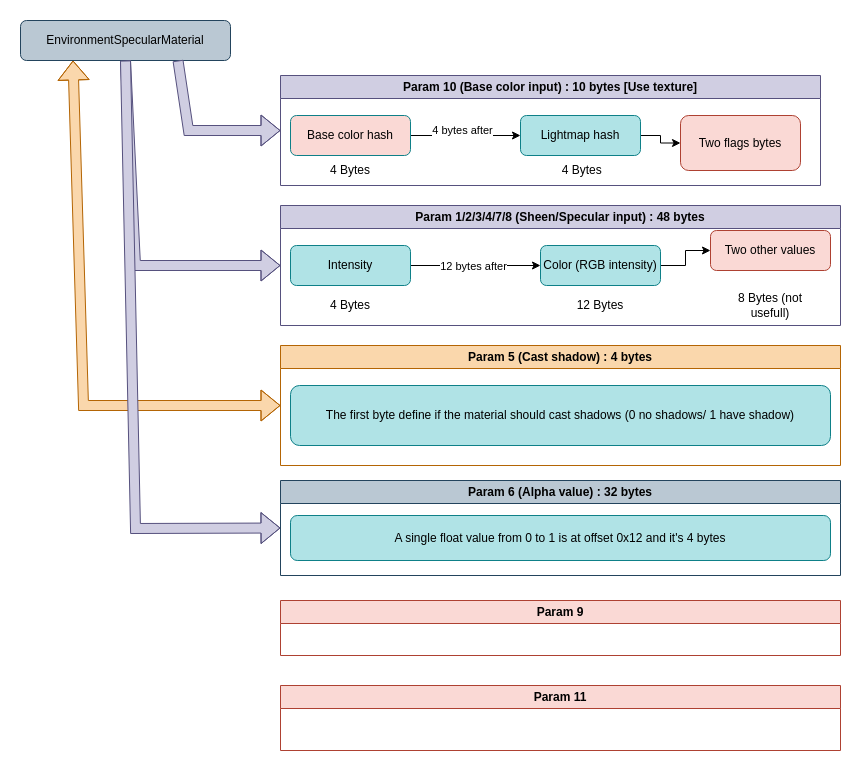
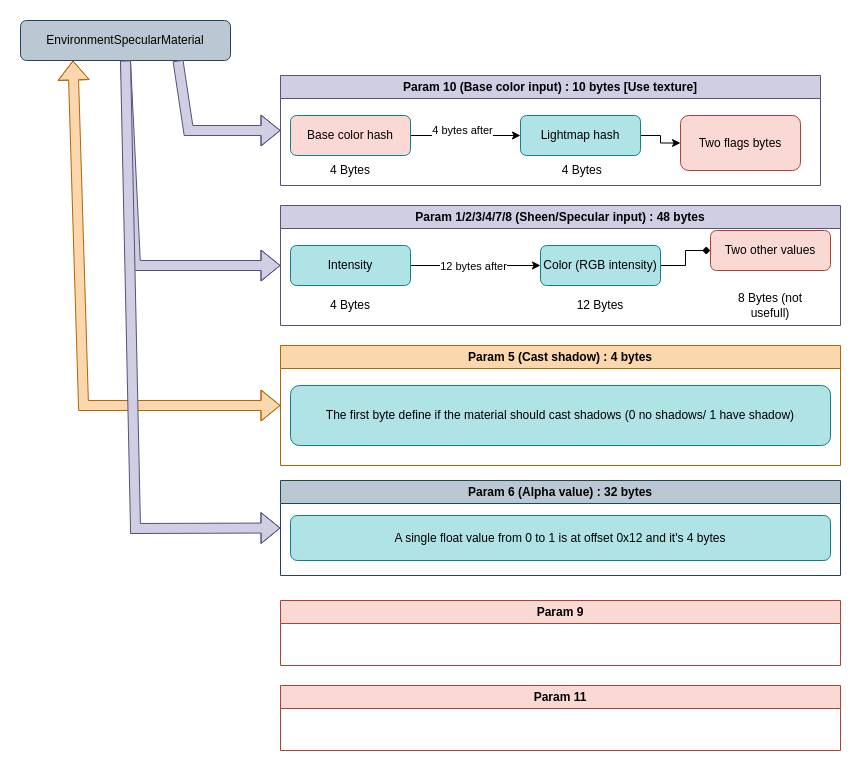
edge "Color (RGB intensity)" -> "Two other values": arrowhead classic -> diamond
node "Param 9": size 560x55 -> 560x65
